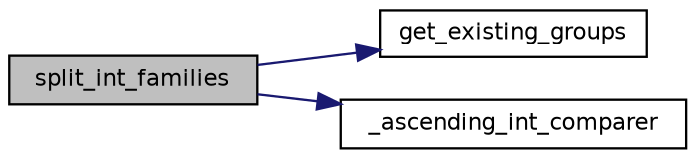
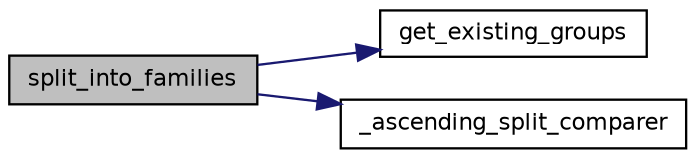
node "split_int_families": label "split_int_families" -> "split_into_families"
node "_ascending_int_comparer": label "_ascending_int_comparer" -> "_ascending_split_comparer"
